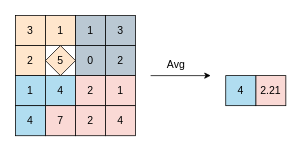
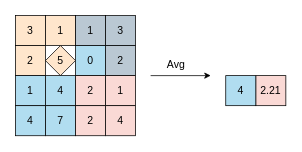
node "0": fillcolor #bac8d3 -> #b1ddf0
node "7": fillcolor #fad9d5 -> #b1ddf0
